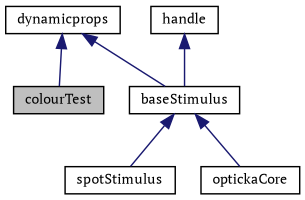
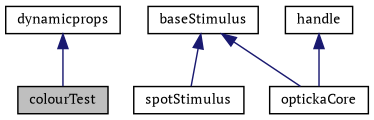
edge "baseStimulus" -> "dynamicprops": removed
edge "baseStimulus" -> "handle": now "optickaCore" -> "handle"
